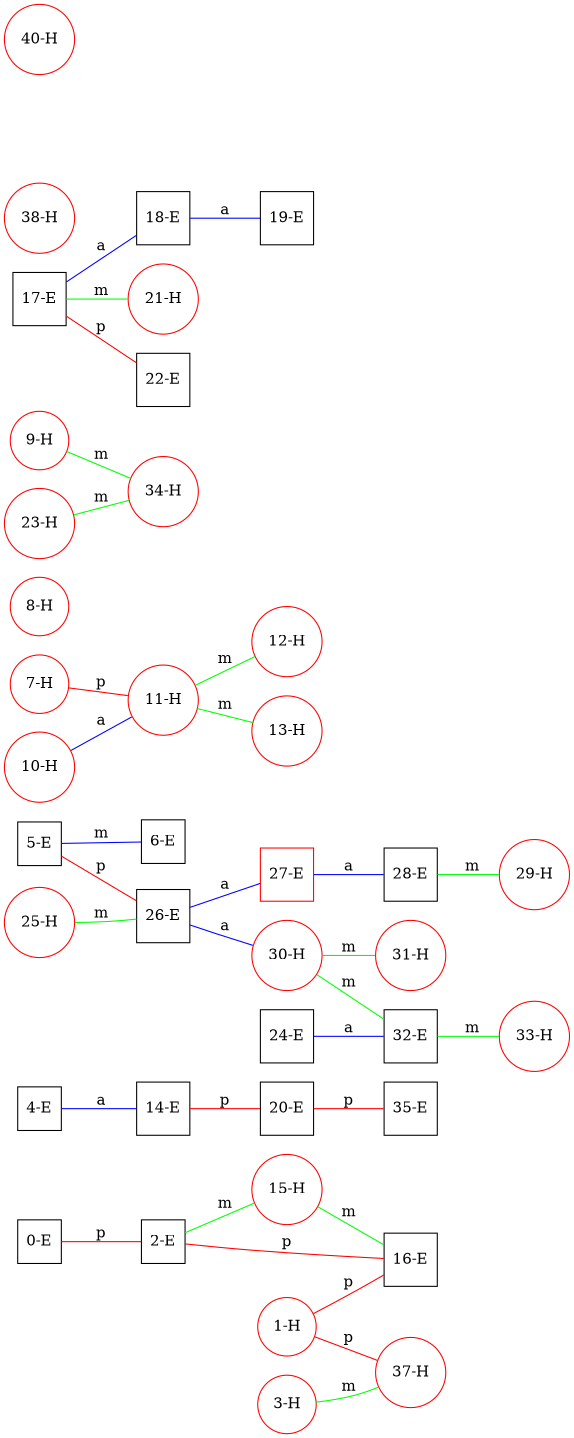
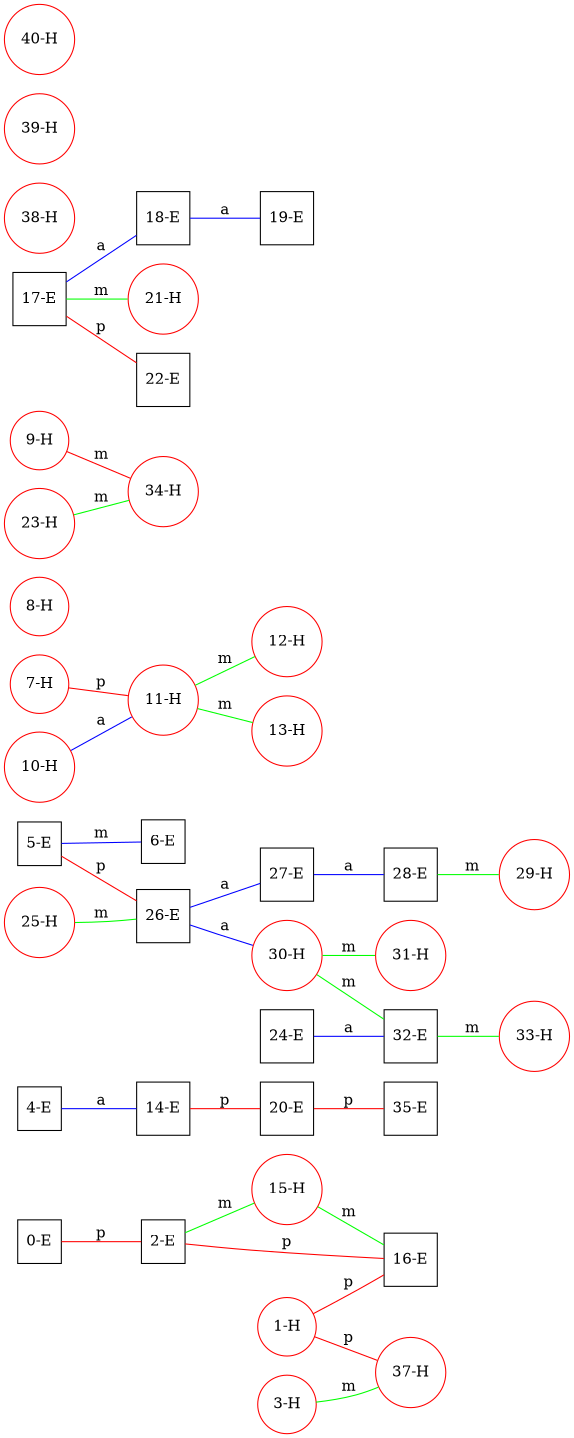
node "39-H": added
edge "9-H" -- "34-H": color green -> red
node "27-E": color red -> black
